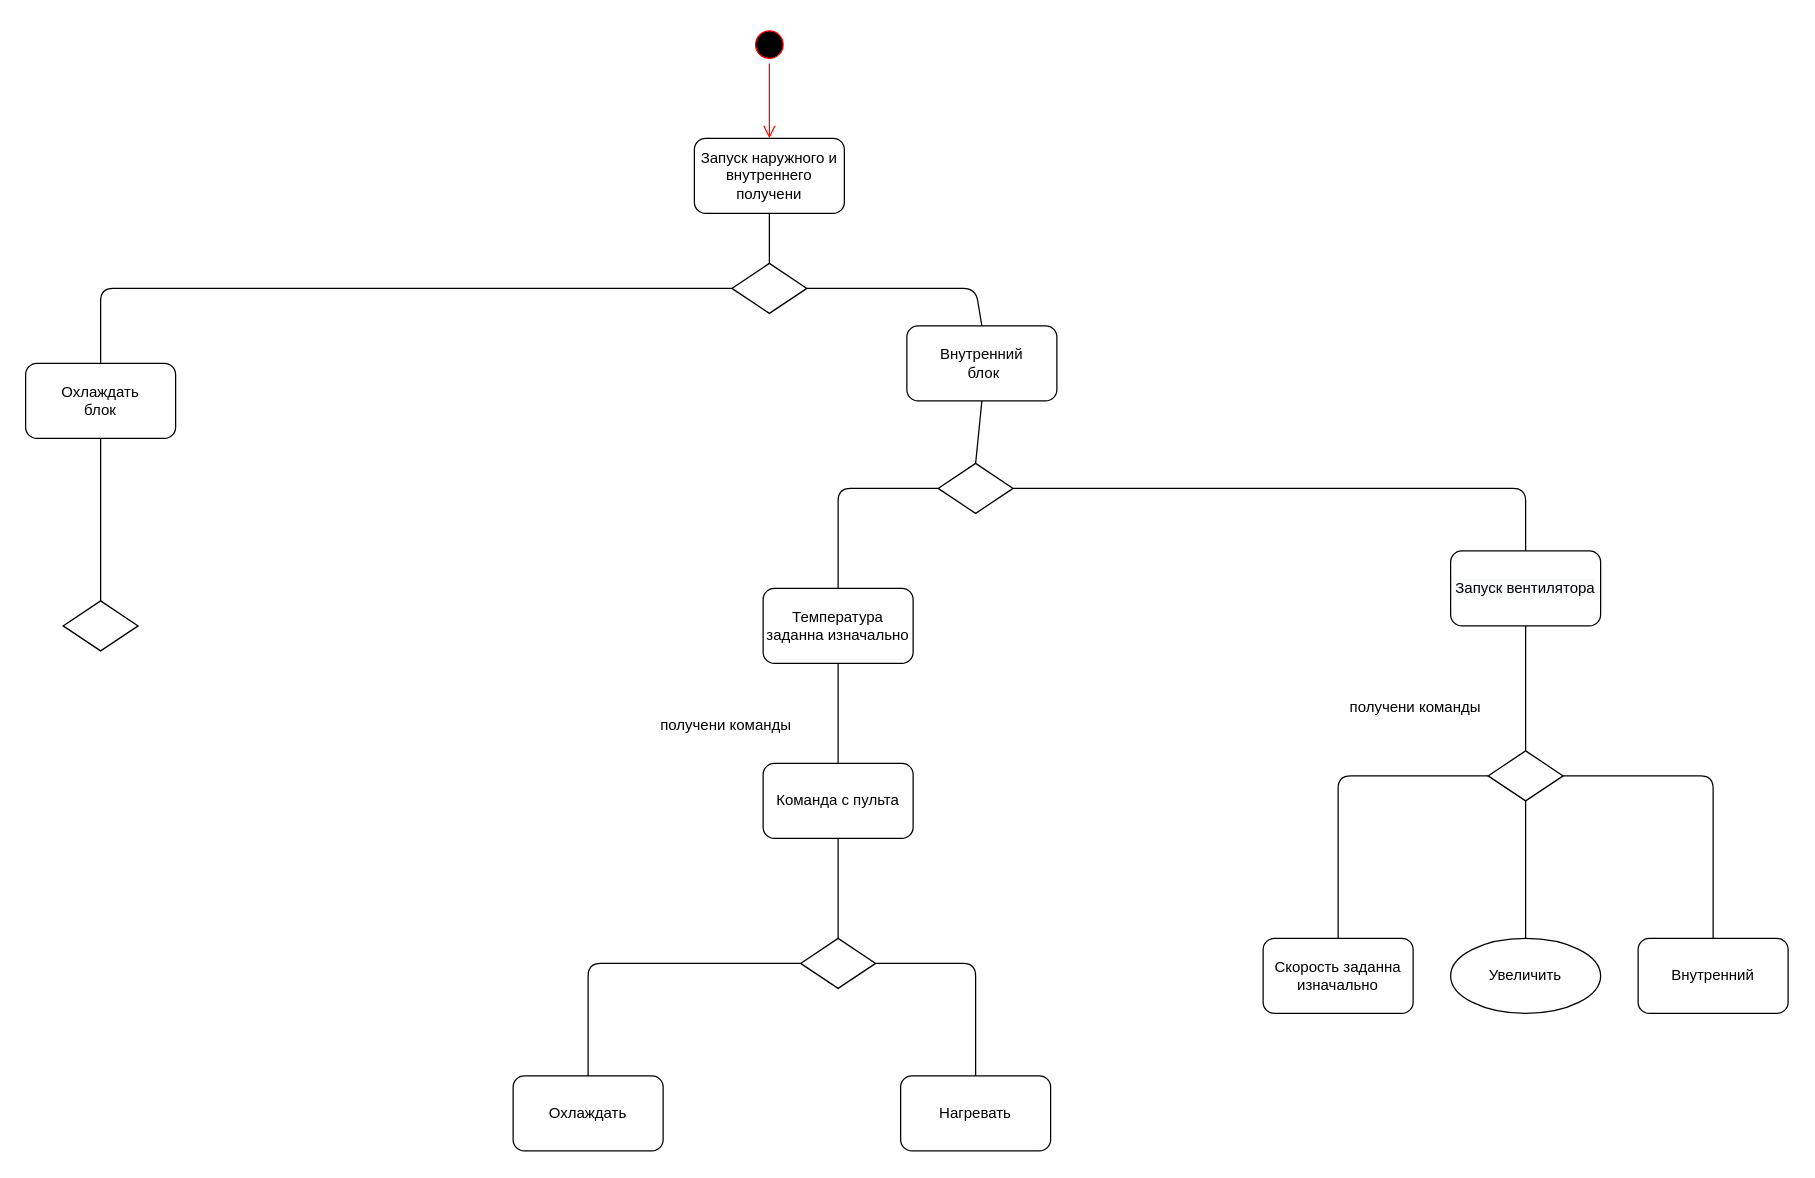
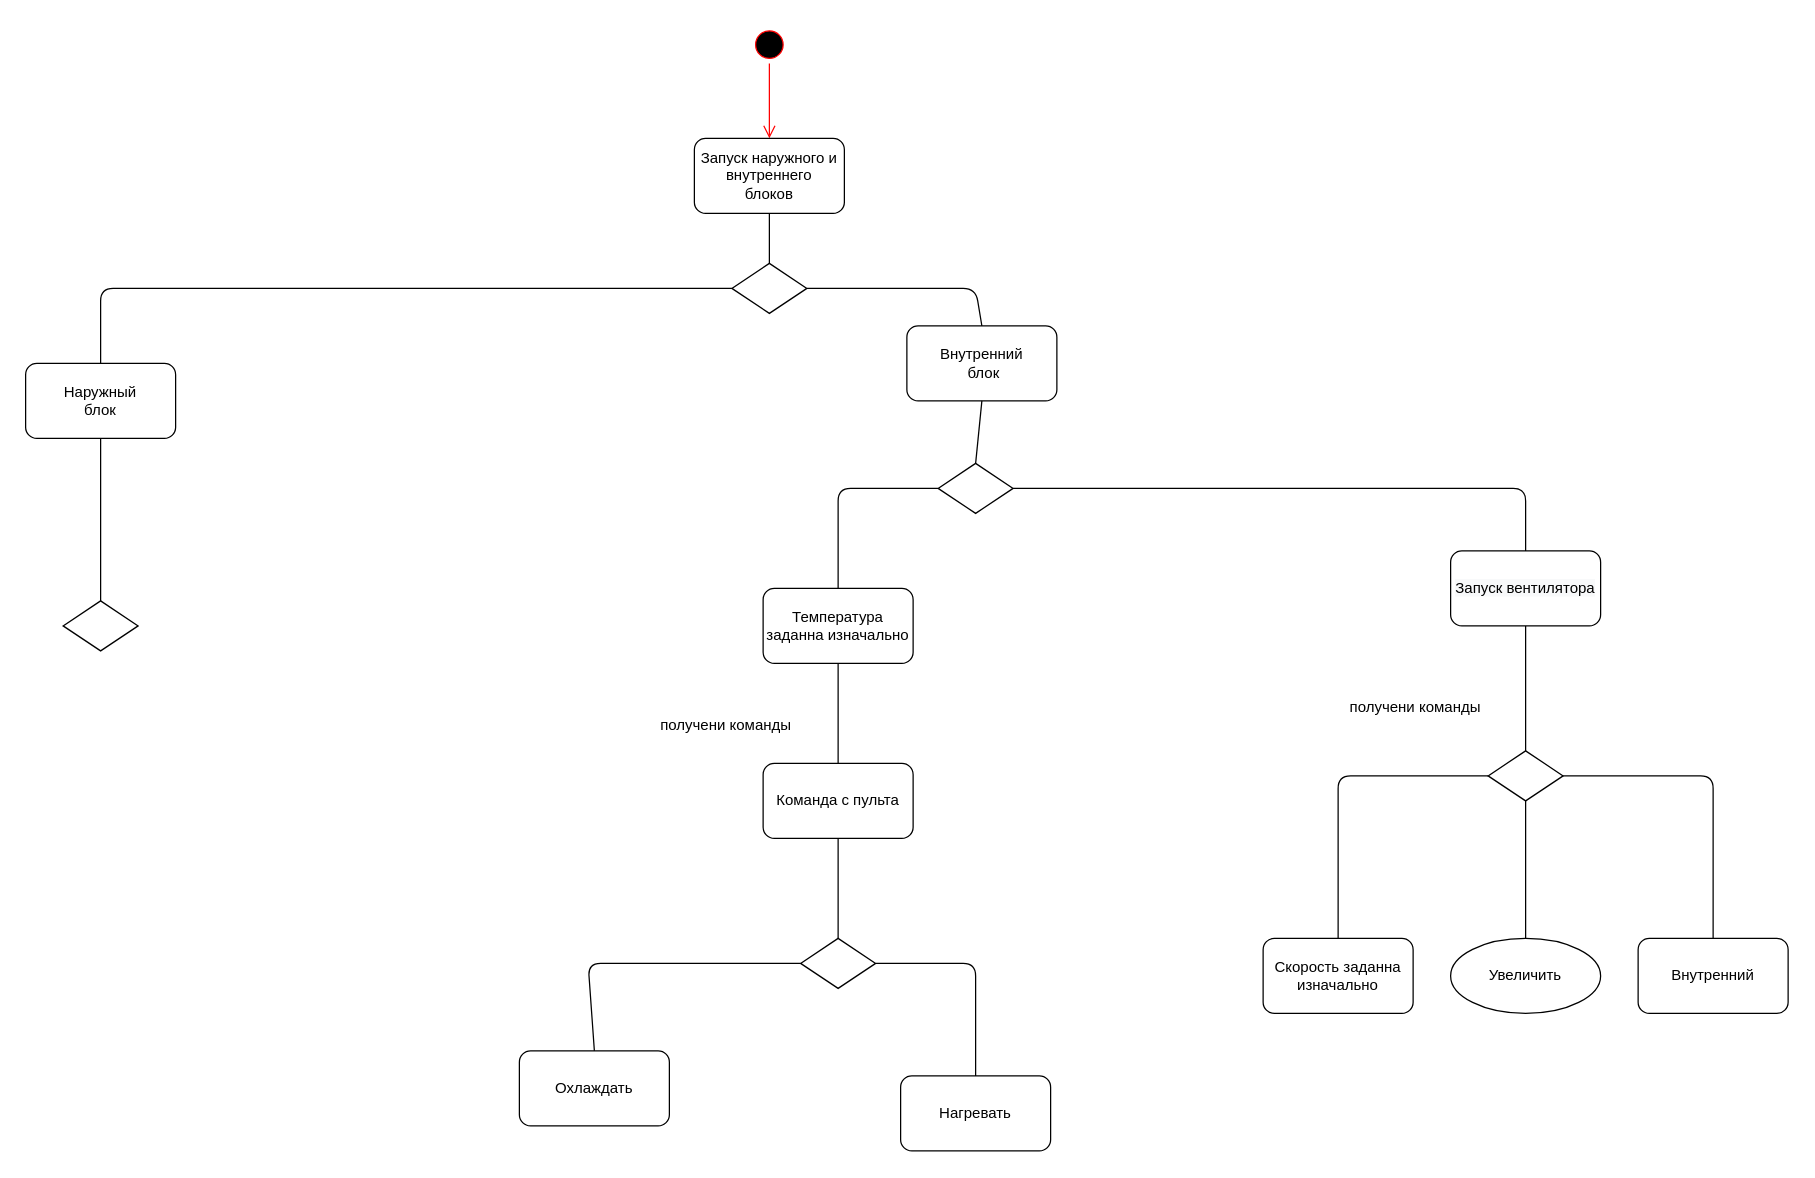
node "Запуск наружного и внутреннего получени": label "Запуск наружного и внутреннего получени" -> "Запуск наружного и внутреннего блоков"
node "Охлаждать блок": label "Охлаждать блок" -> "Наружный блок"
node "Охлаждать": moved (588, 1113) -> (594, 1088)
